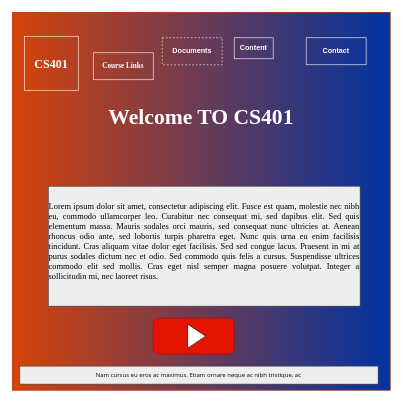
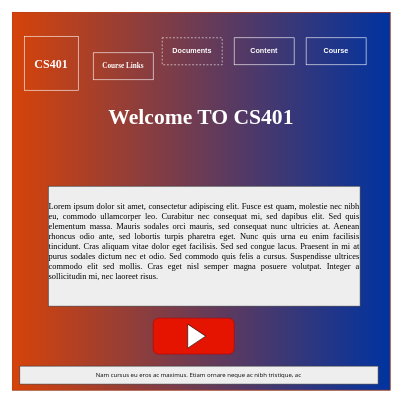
node "Content": size 39x21 -> 60x27
node "Contact": label "Contact" -> "Course"
